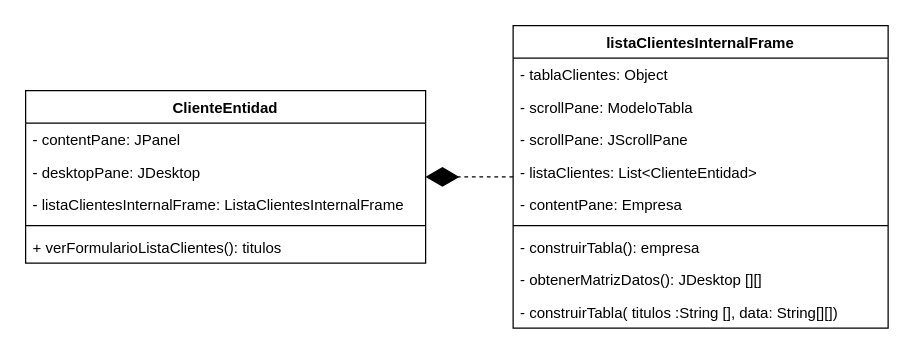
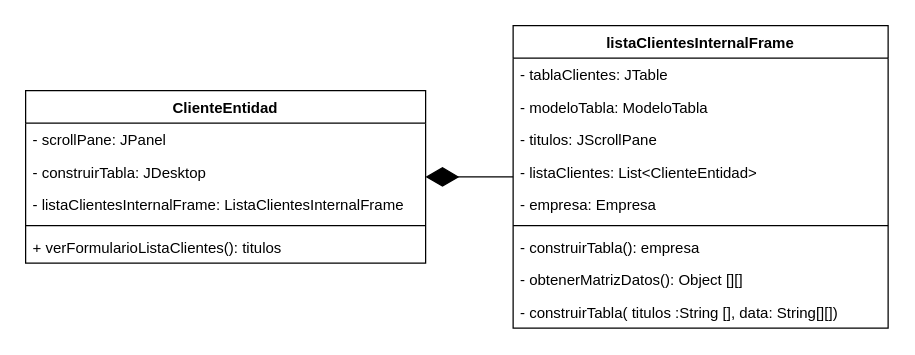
node "- tablaClientes: Object": label "- tablaClientes: Object" -> "- tablaClientes: JTable"
node "- scrollPane: ModeloTabla": label "- scrollPane: ModeloTabla" -> "- modeloTabla: ModeloTabla"
node "- contentPane: JPanel": label "- contentPane: JPanel" -> "- scrollPane: JPanel"
node "- scrollPane: JScrollPane": label "- scrollPane: JScrollPane" -> "- titulos: JScrollPane"
node "- desktopPane: JDesktop": label "- desktopPane: JDesktop" -> "- construirTabla: JDesktop"
edge "listaClientesInternalFrame" -> "ClienteEntidad": style dashed -> solid
node "- contentPane: Empresa": label "- contentPane: Empresa" -> "- empresa: Empresa"
node "- obtenerMatrizDatos(): JDesktop [][]": label "- obtenerMatrizDatos(): JDesktop [][]" -> "- obtenerMatrizDatos(): Object [][]"
